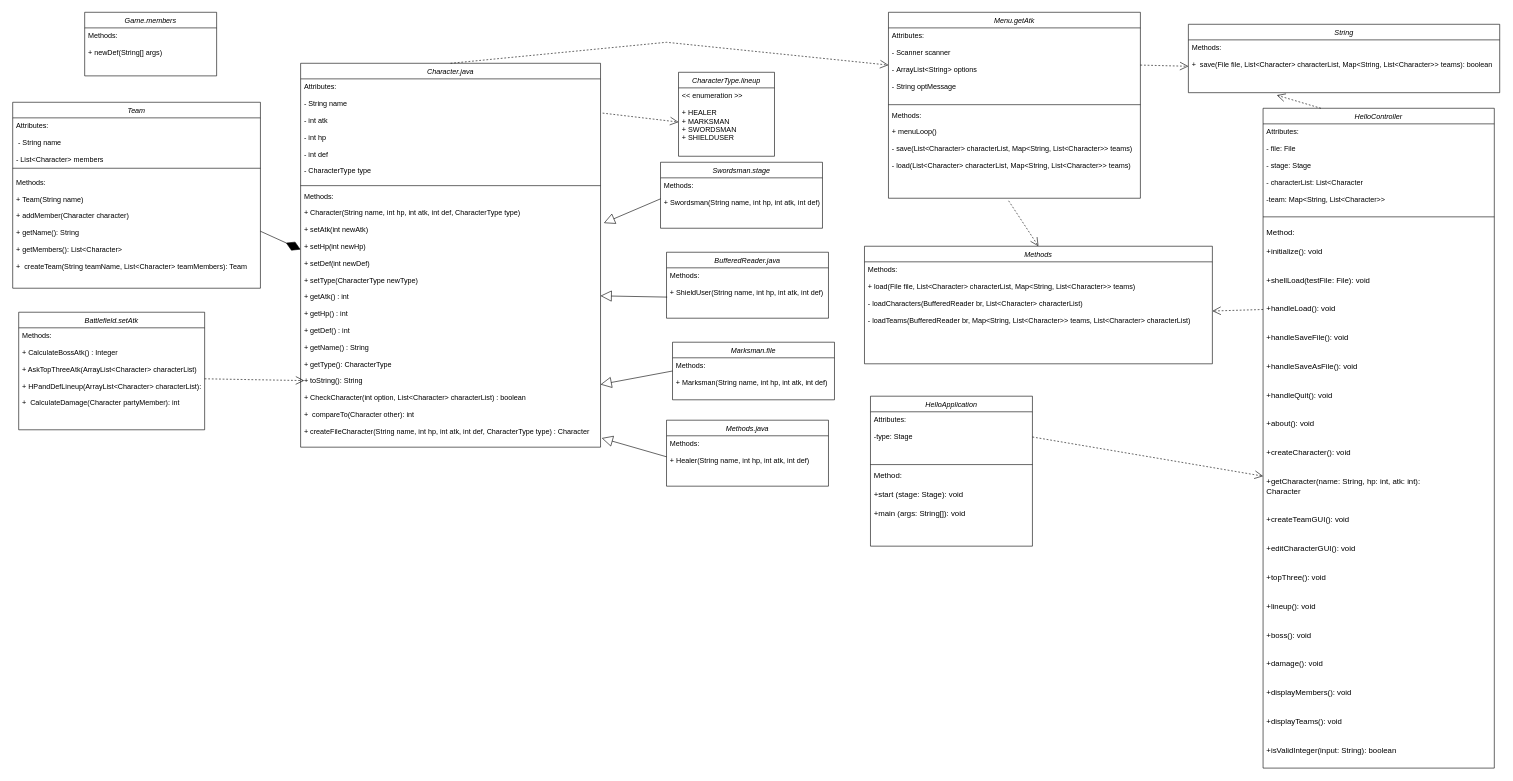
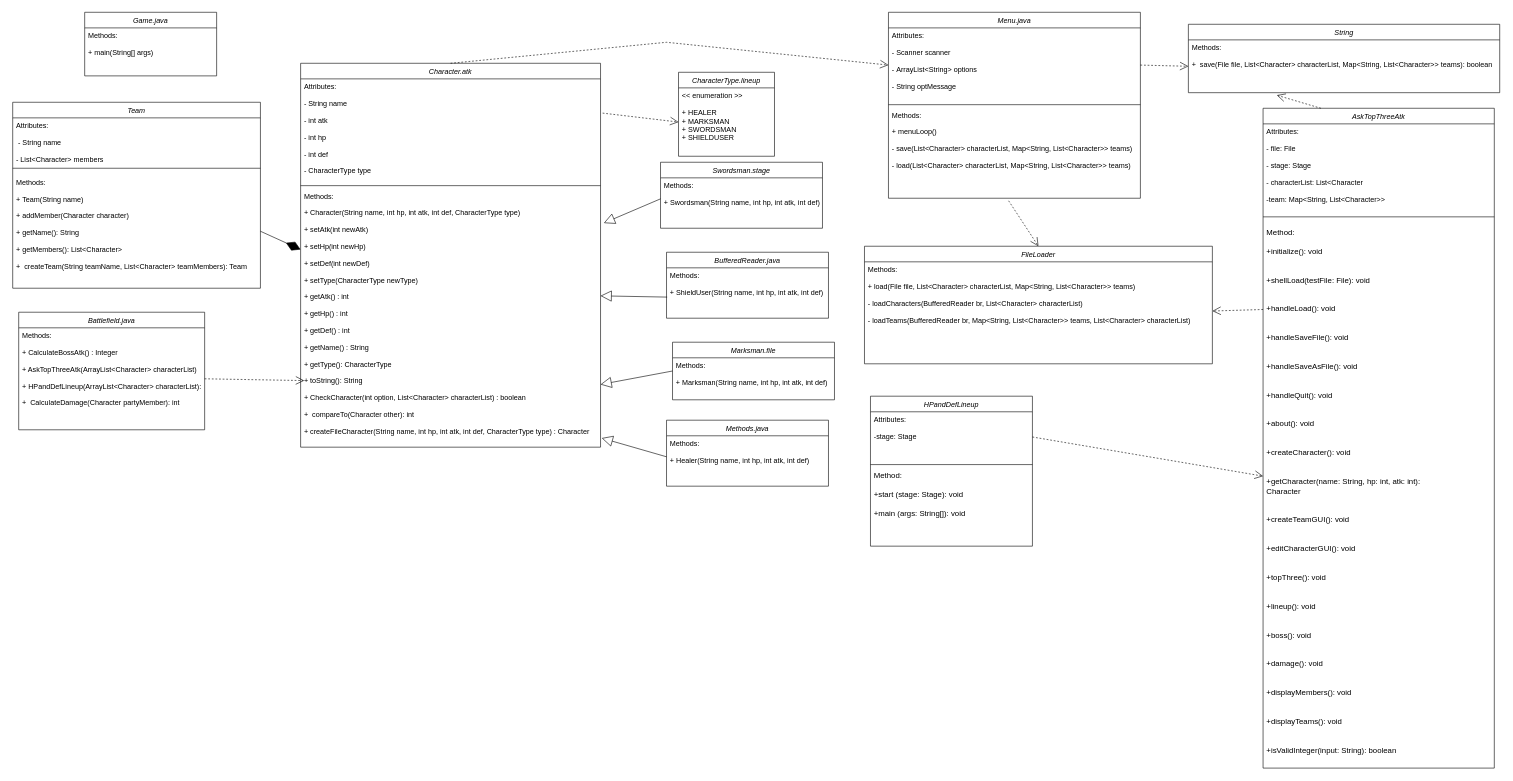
node "Game.members": label "Game.members" -> "Game.java"
node "Menu.getAtk": label "Menu.getAtk" -> "Menu.java"
node "Methods: + newDef(String[] args)": label "Methods: + newDef(String[] args)" -> "Methods: + main(String[] args)"
node "Character.java": label "Character.java" -> "Character.atk"
node "HelloController": label "HelloController" -> "AskTopThreeAtk"
node "Methods": label "Methods" -> "FileLoader"
node "Battlefield.setAtk": label "Battlefield.setAtk" -> "Battlefield.java"
node "HelloApplication": label "HelloApplication" -> "HPandDefLineup"
node "Attributes: -type: Stage": label "Attributes: -type: Stage" -> "Attributes: -stage: Stage"
